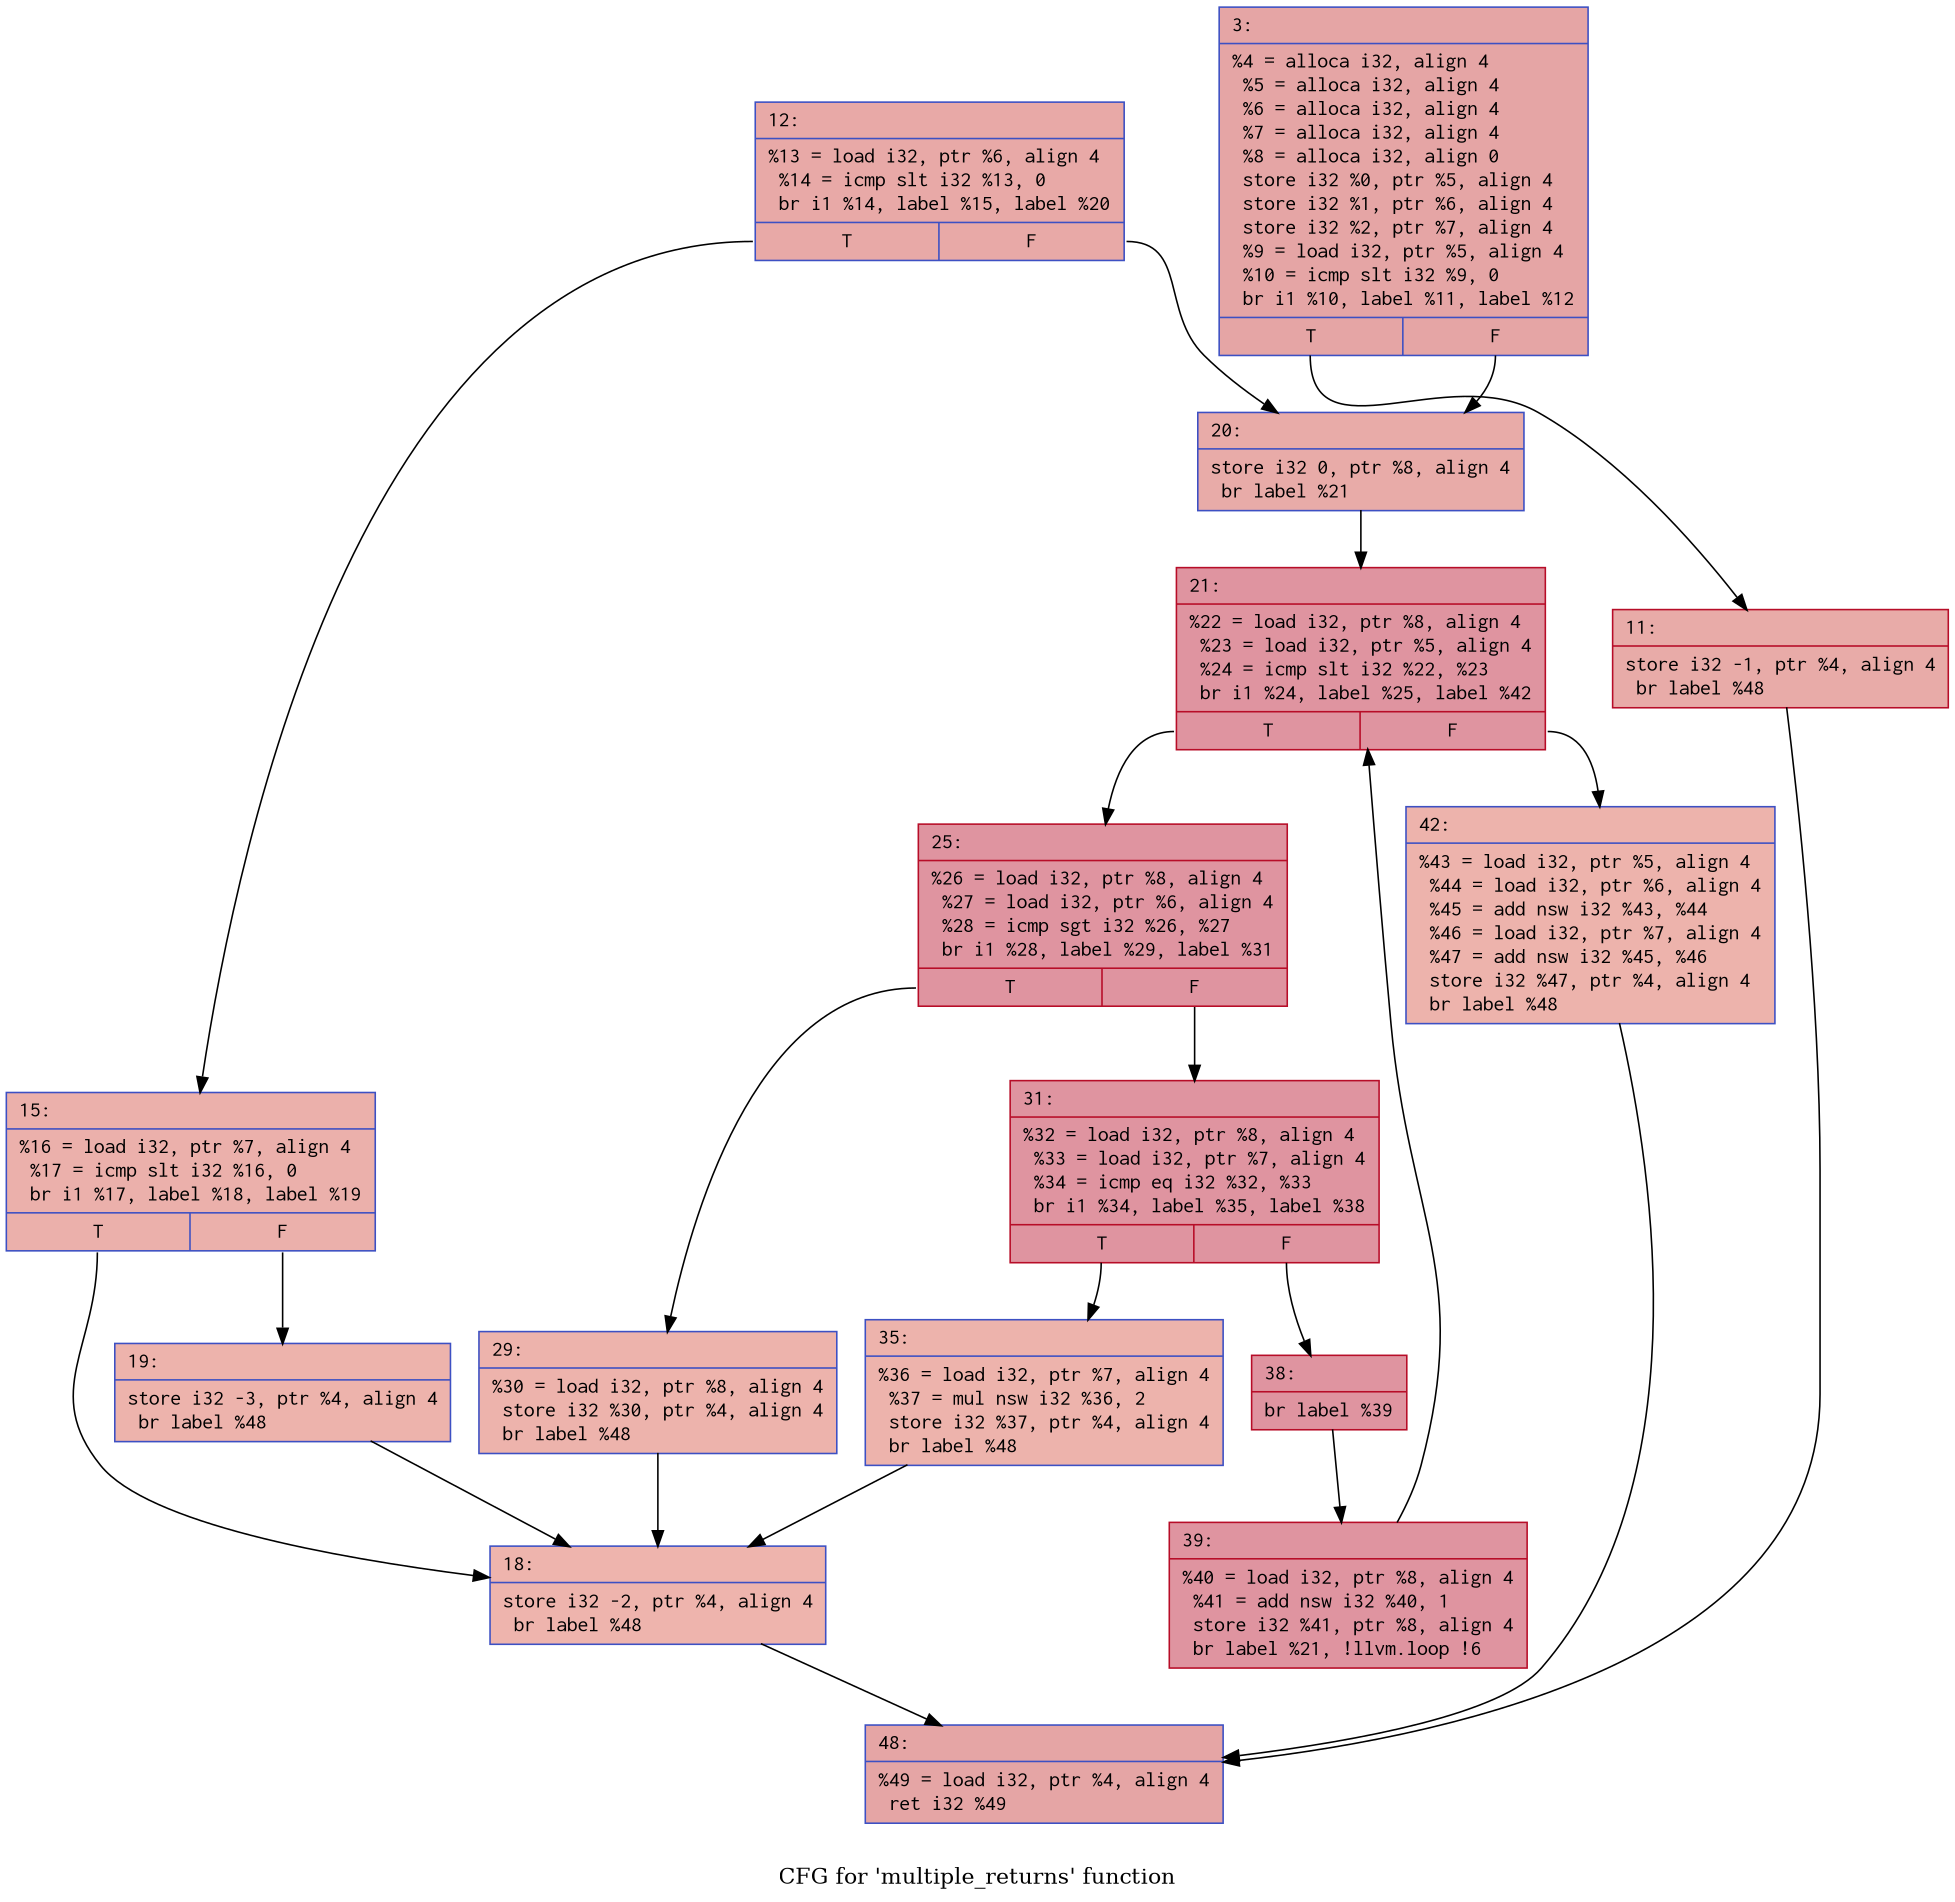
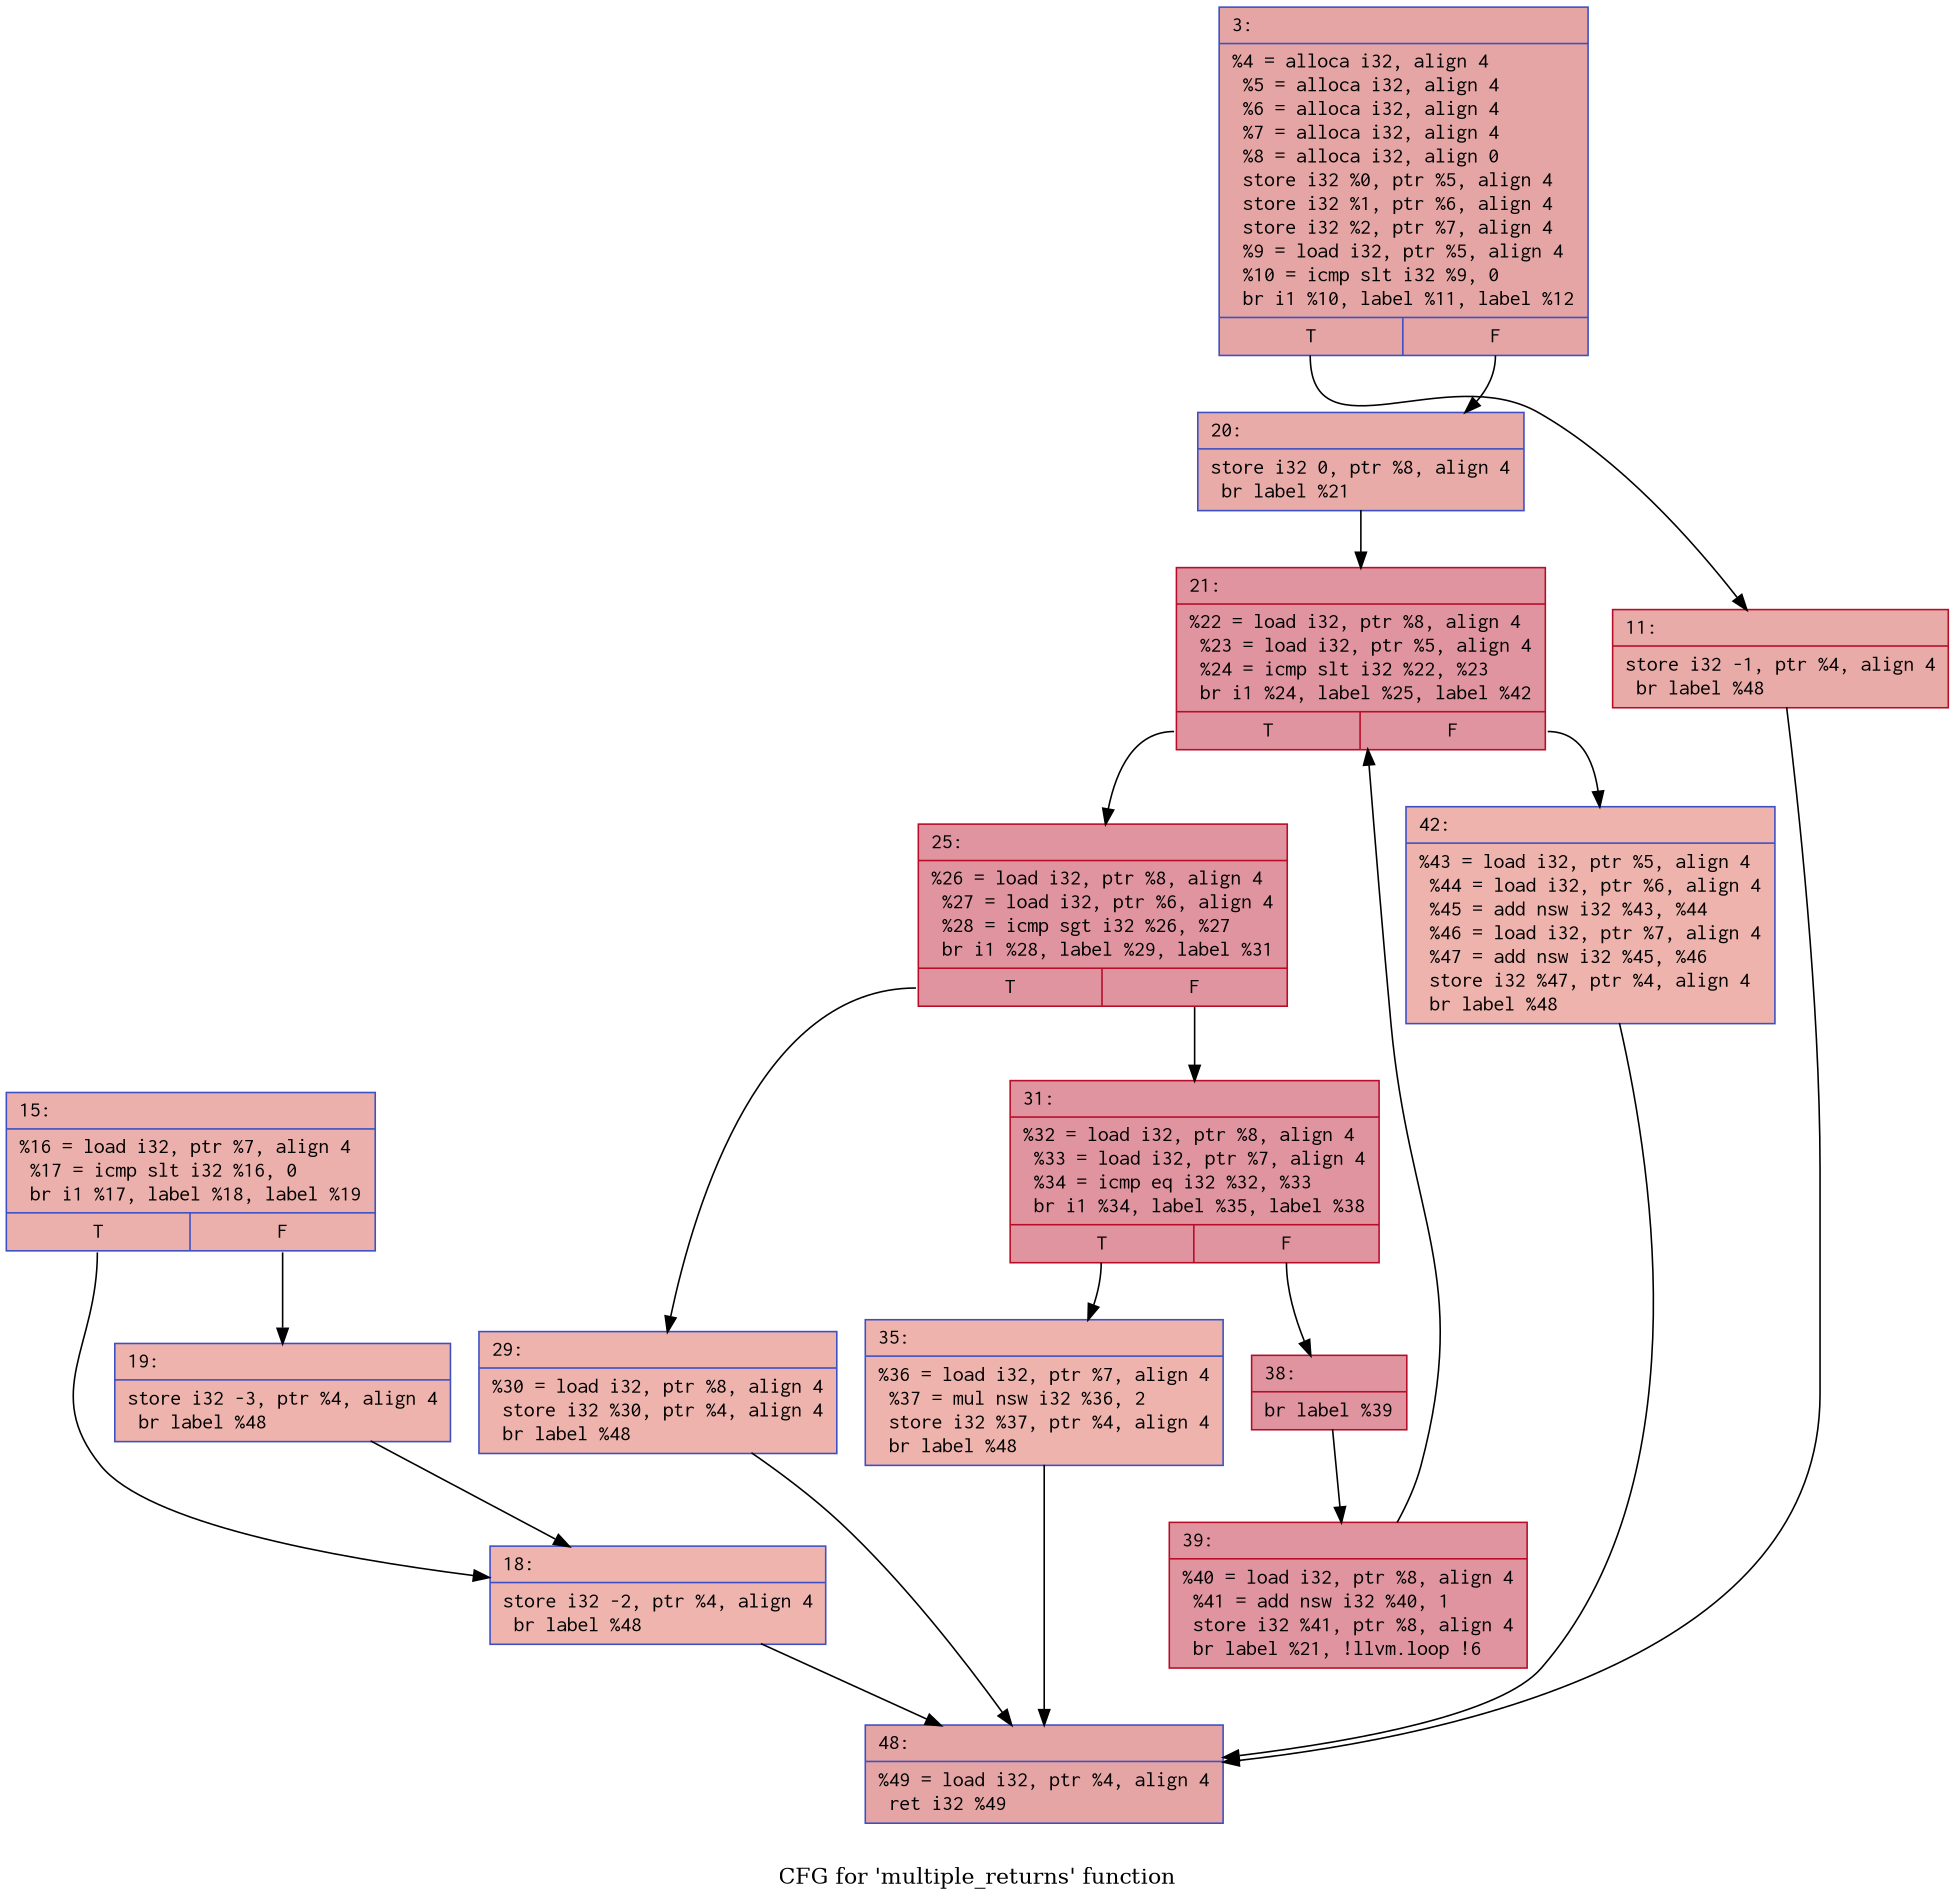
node "12:": removed
edge "29:" -> "18:": now "29:" -> "48:"
edge "35:" -> "18:": now "35:" -> "48:"
